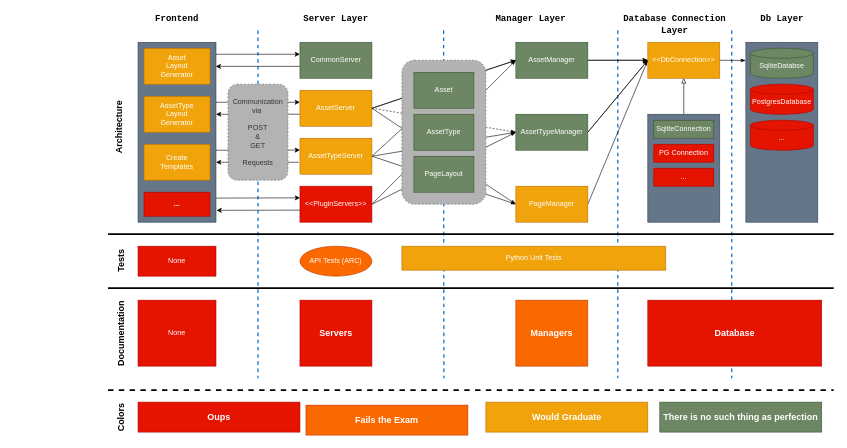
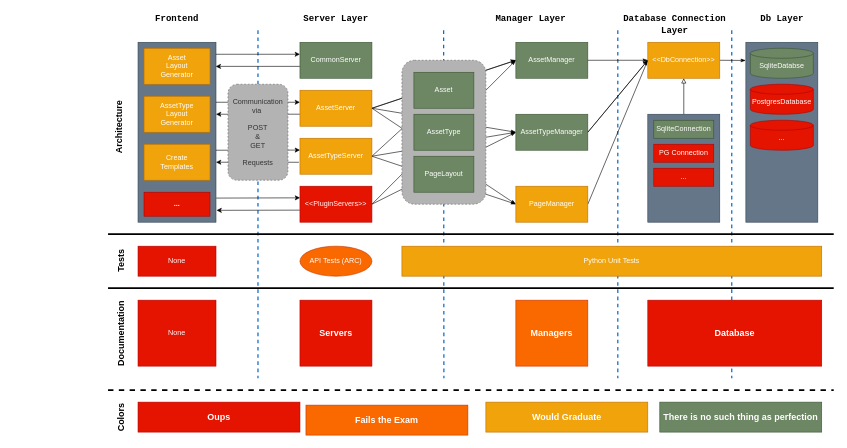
edge "AssetManager" -> "<<DbConnection>>": removed
edge "AssetServer" -> "AssetTypeManager": style dashed -> solid
node "Python Unit Tests": size 264x24 -> 420x30
